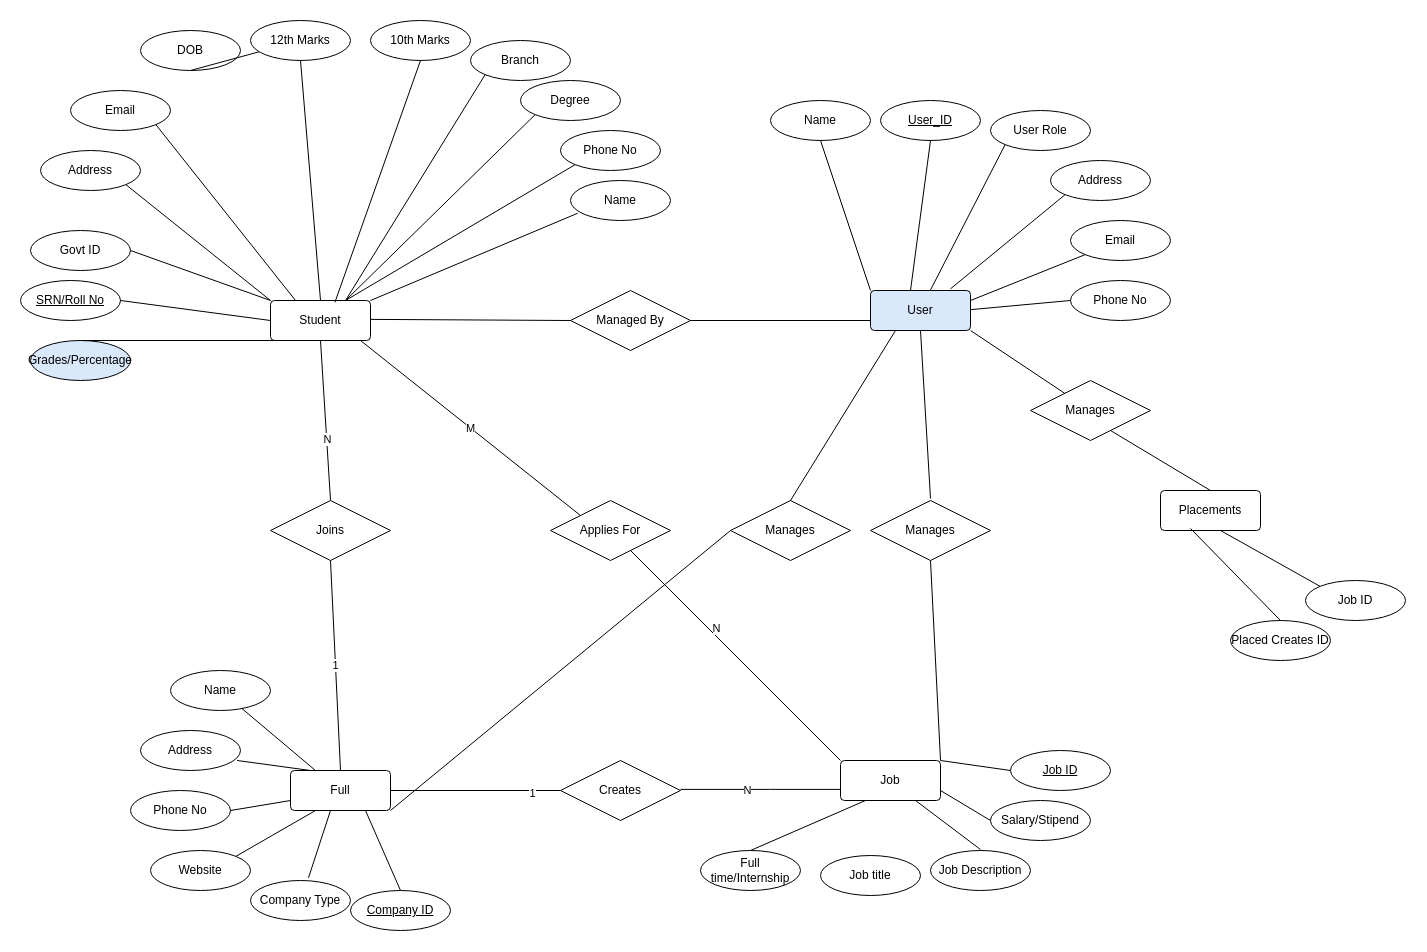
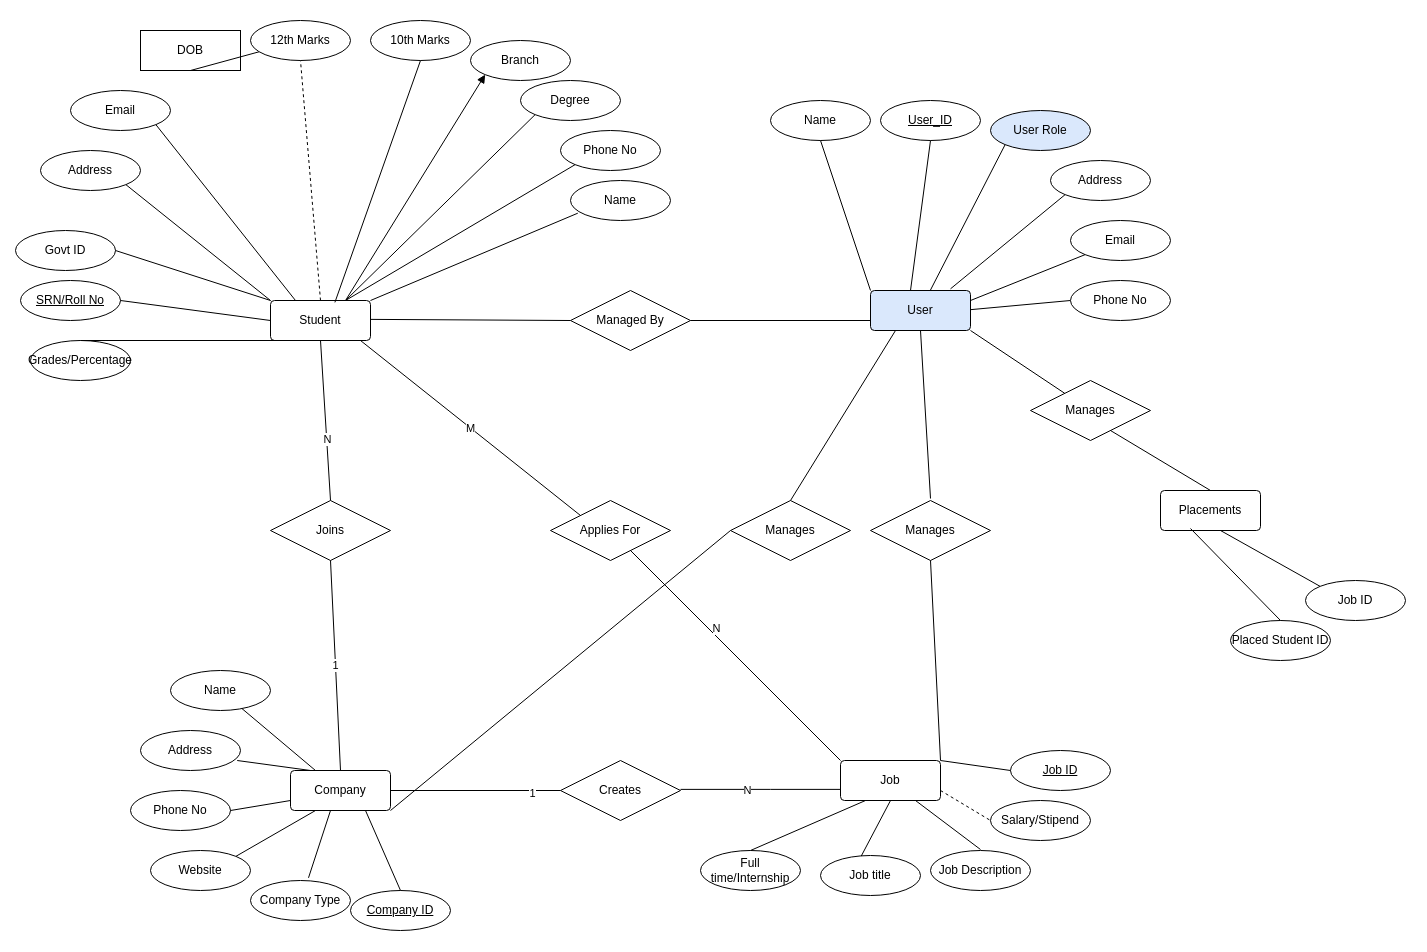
node "DOB": shape ellipse -> rectangle
edge "Branch" -- "Student": arrowhead none -> block
node "User Role": fillcolor #ffffff -> #dae8fc
edge "12th Marks" -- "Student": style solid -> dashed
node "Govt ID": moved (81, 251) -> (66, 251)
node "Grades/Percentage": fillcolor #dae8fc -> #ffffff
node "Placed Creates ID": label "Placed Creates ID" -> "Placed Student ID"
node "Full": label "Full" -> "Company"
edge "Job" -- "Salary/Stipend": style solid -> dashed
edge "Job" -- "Job title": added
